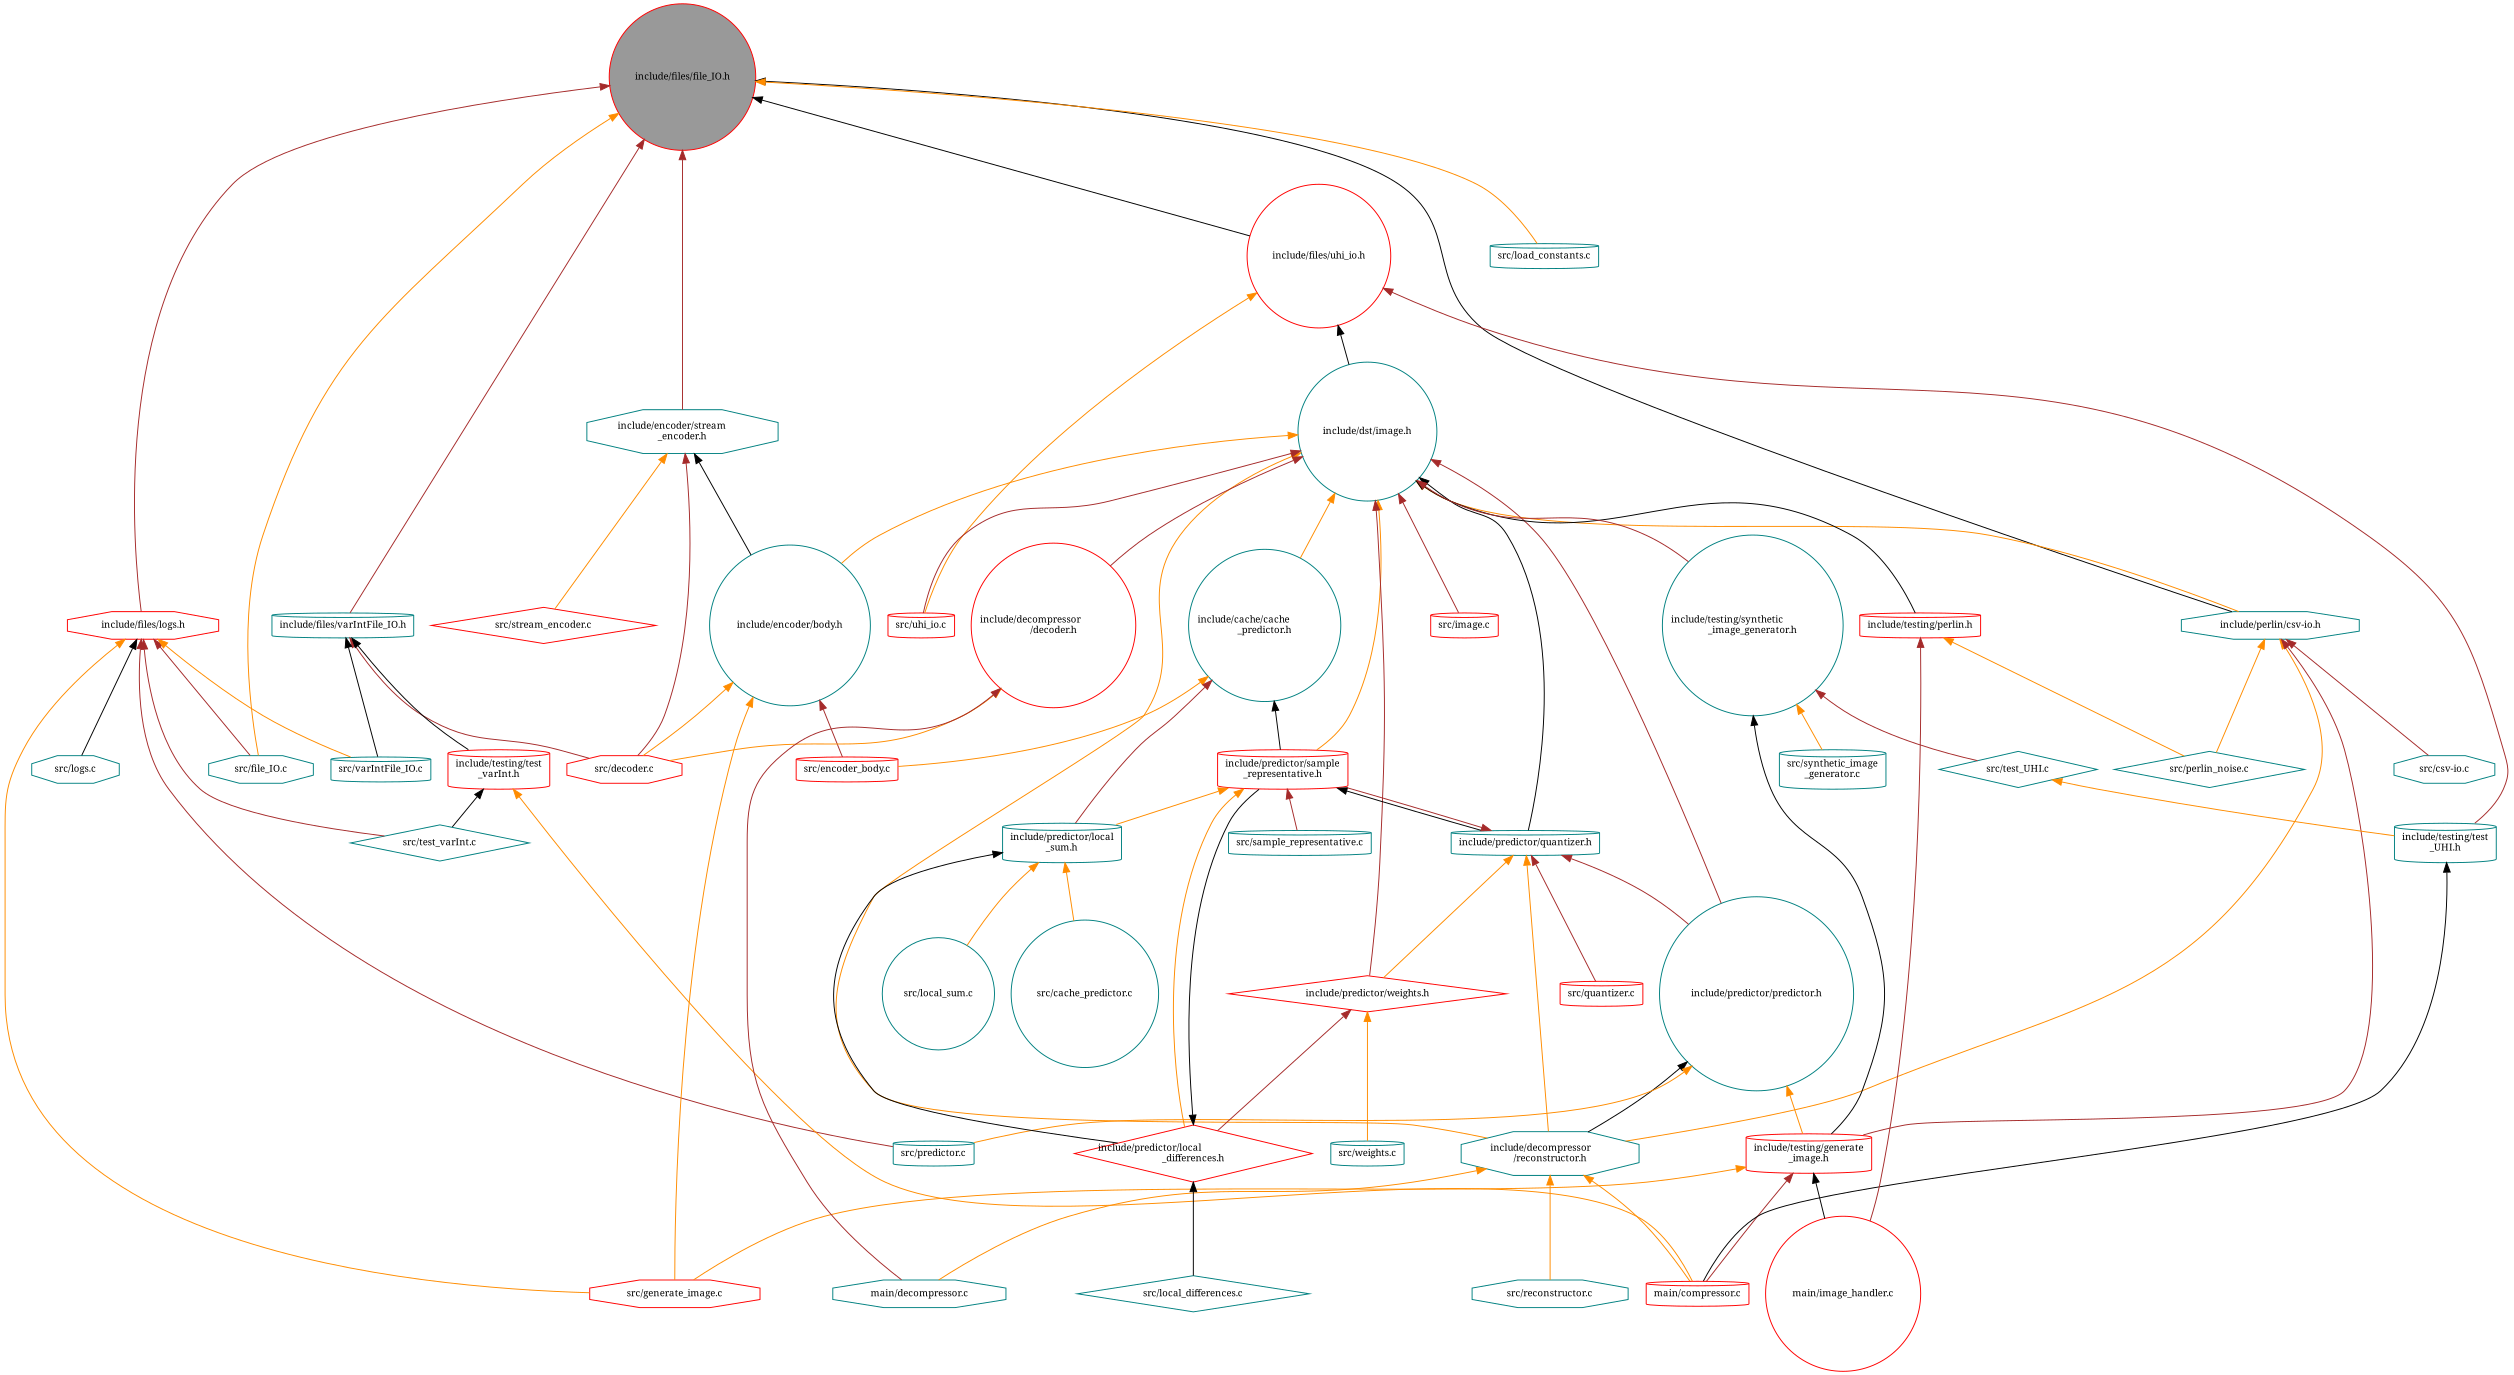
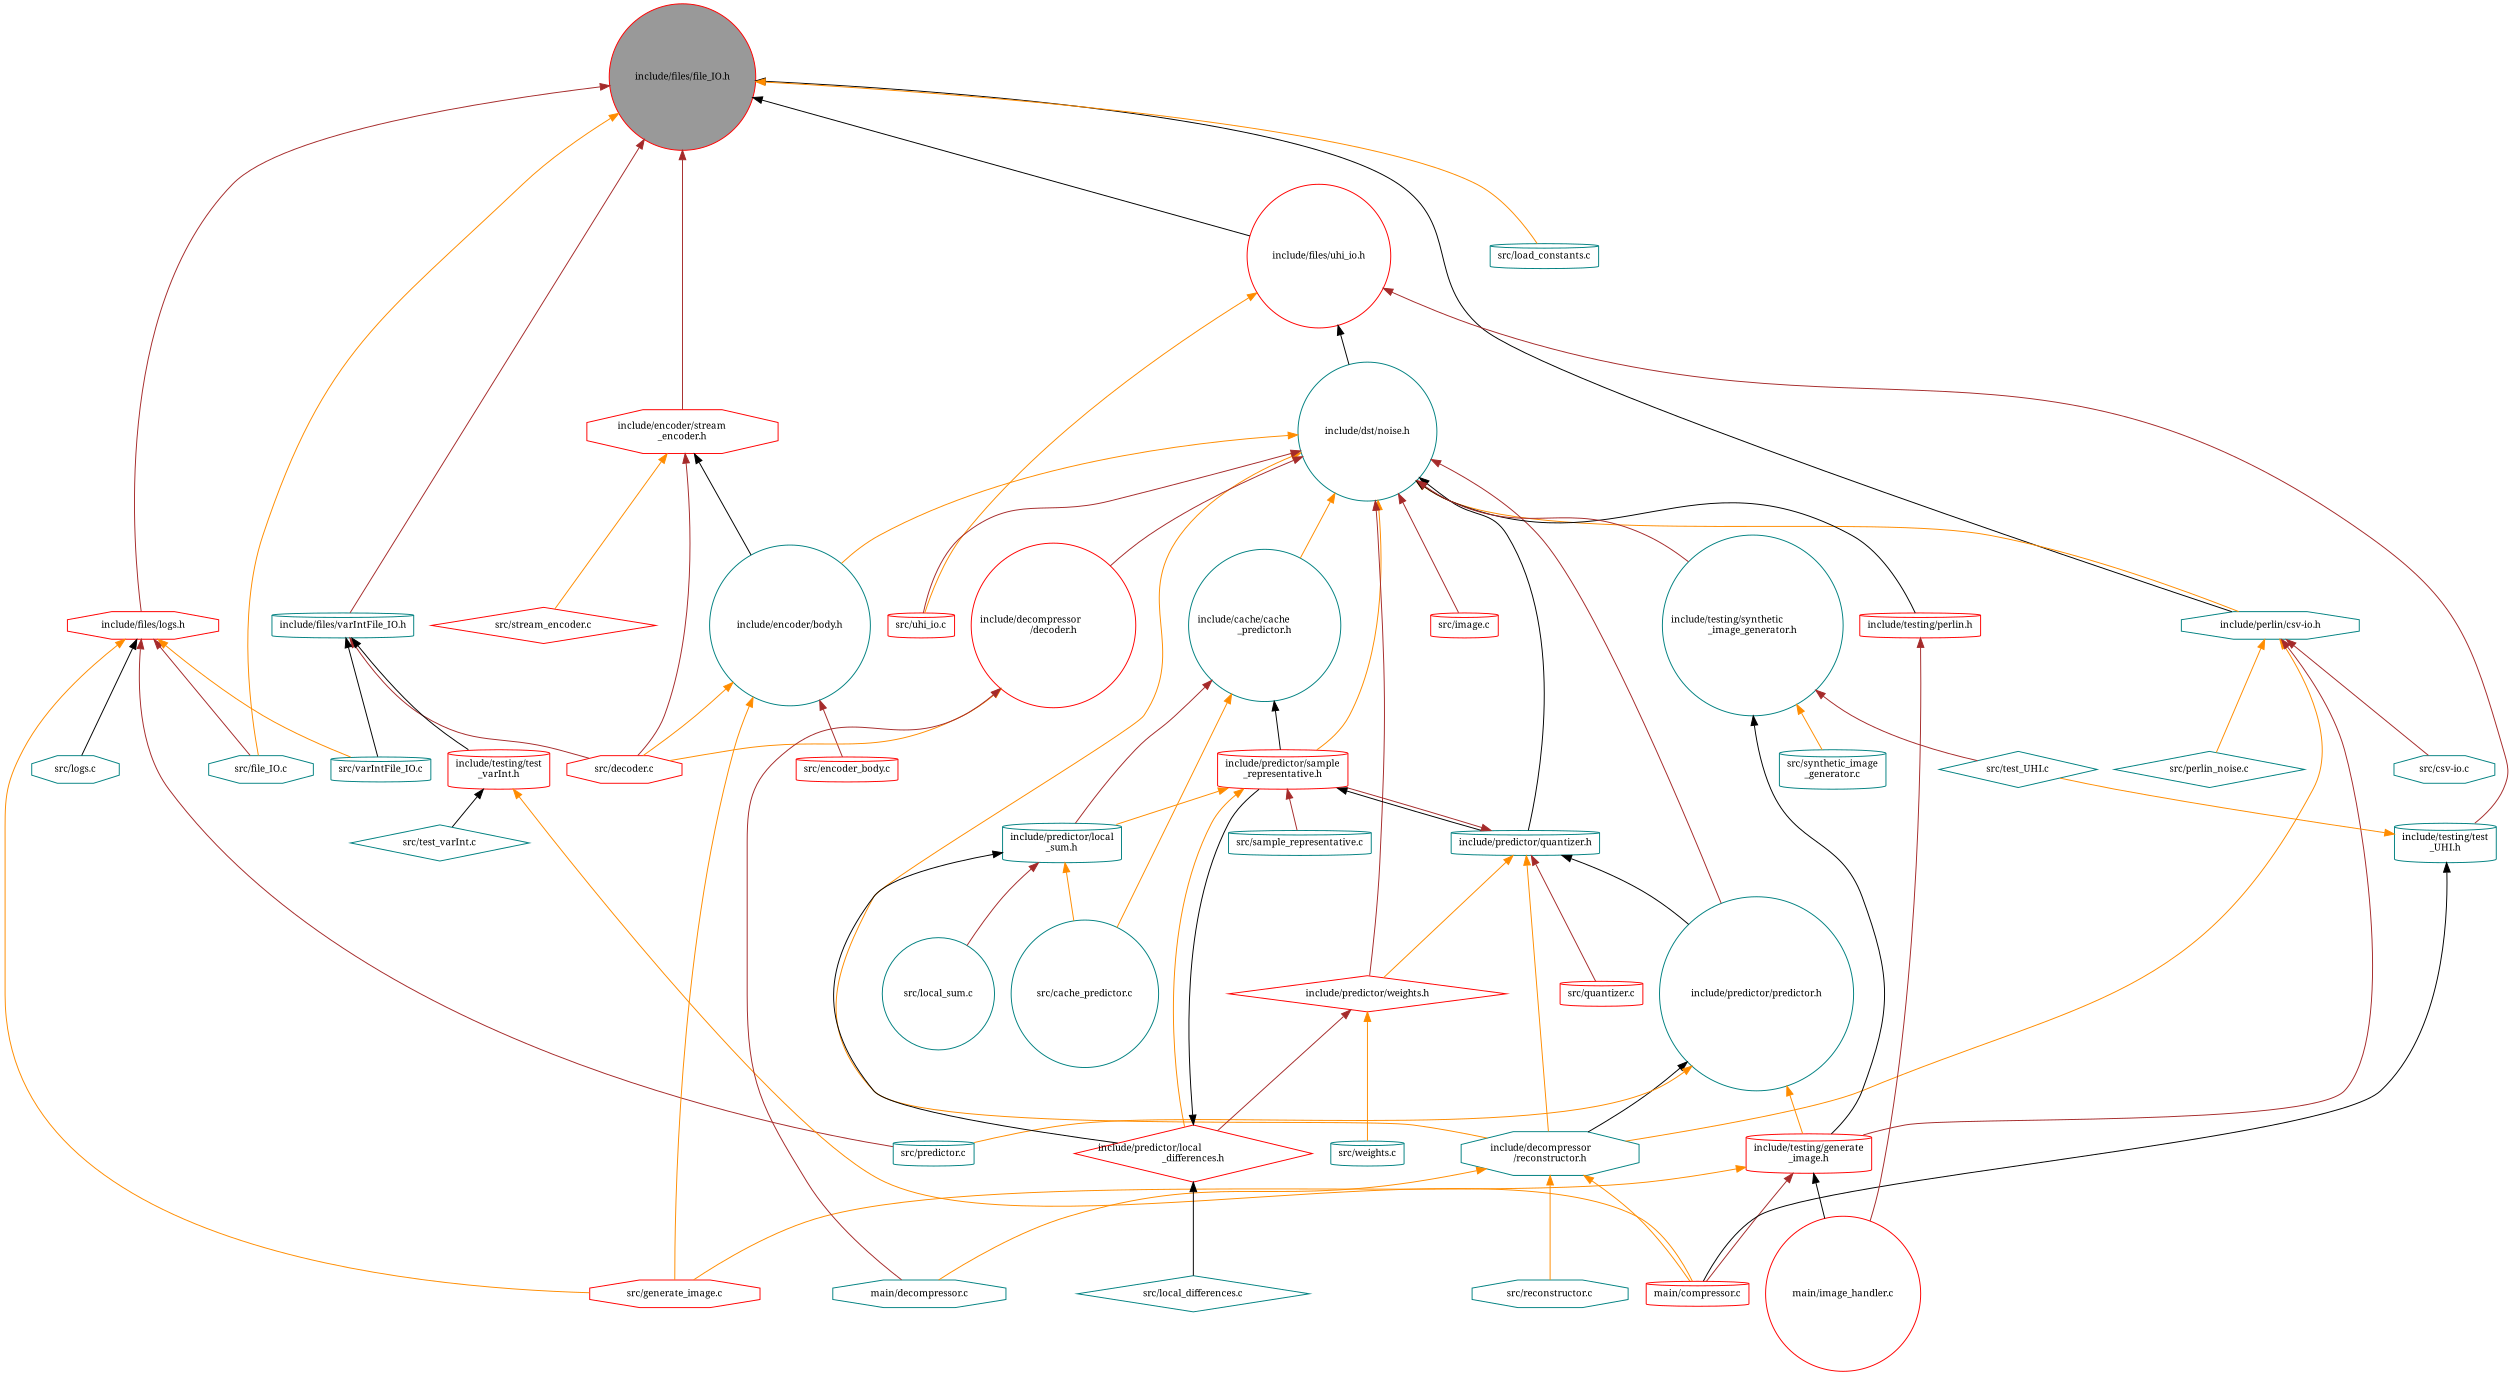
node "include/encoder/stream _encoder.h": color teal -> red
node "include/dst/image.h": label "include/dst/image.h" -> "include/dst/noise.h"
edge "src/perlin_noise.c" -> "include/testing/perlin.h": removed
edge "src/encoder_body.c" -> "include/cache/cache _predictor.h": now "src/cache_predictor.c" -> "include/cache/cache _predictor.h"
edge "src/test_varInt.c" -> "include/files/logs.h": removed
edge "include/testing/test _UHI.h" -> "src/test_UHI.c": reversed
edge "include/predictor/predictor.h" -> "include/predictor/quantizer.h": color brown -> black
edge "src/local_sum.c" -> "include/predictor/local _sum.h": color darkorange -> brown
